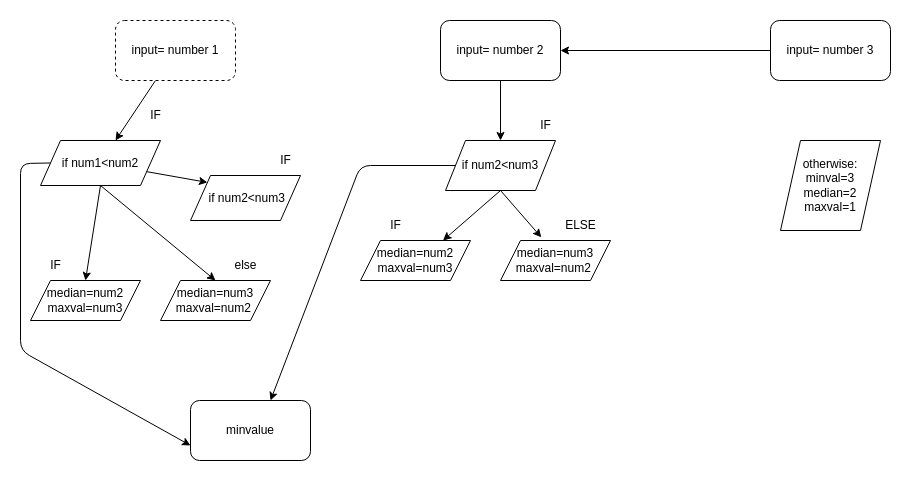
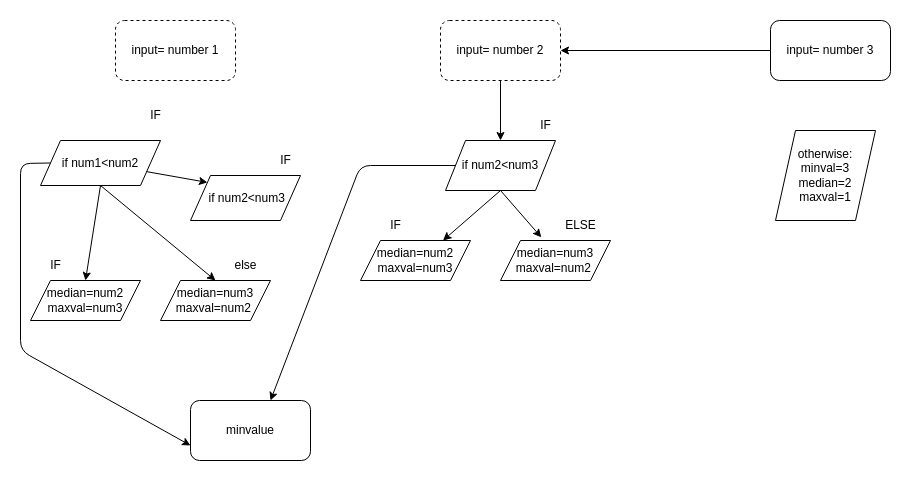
node "input= number 2": style solid -> dashed
edge "input= number 1" -> "if num1<num2": removed
node "otherwise: minval=3 median=2 maxval=1": moved (831, 186) -> (826, 176)
